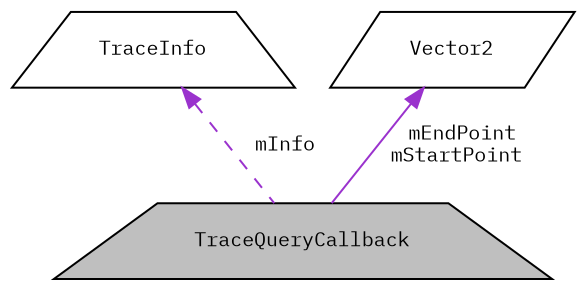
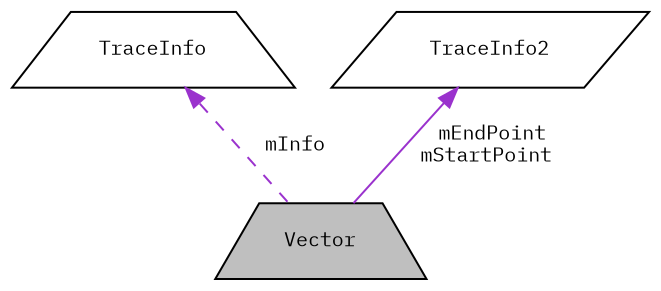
node "Vector2": label "Vector2" -> "TraceInfo2"
node "TraceQueryCallback": label "TraceQueryCallback" -> "Vector"
